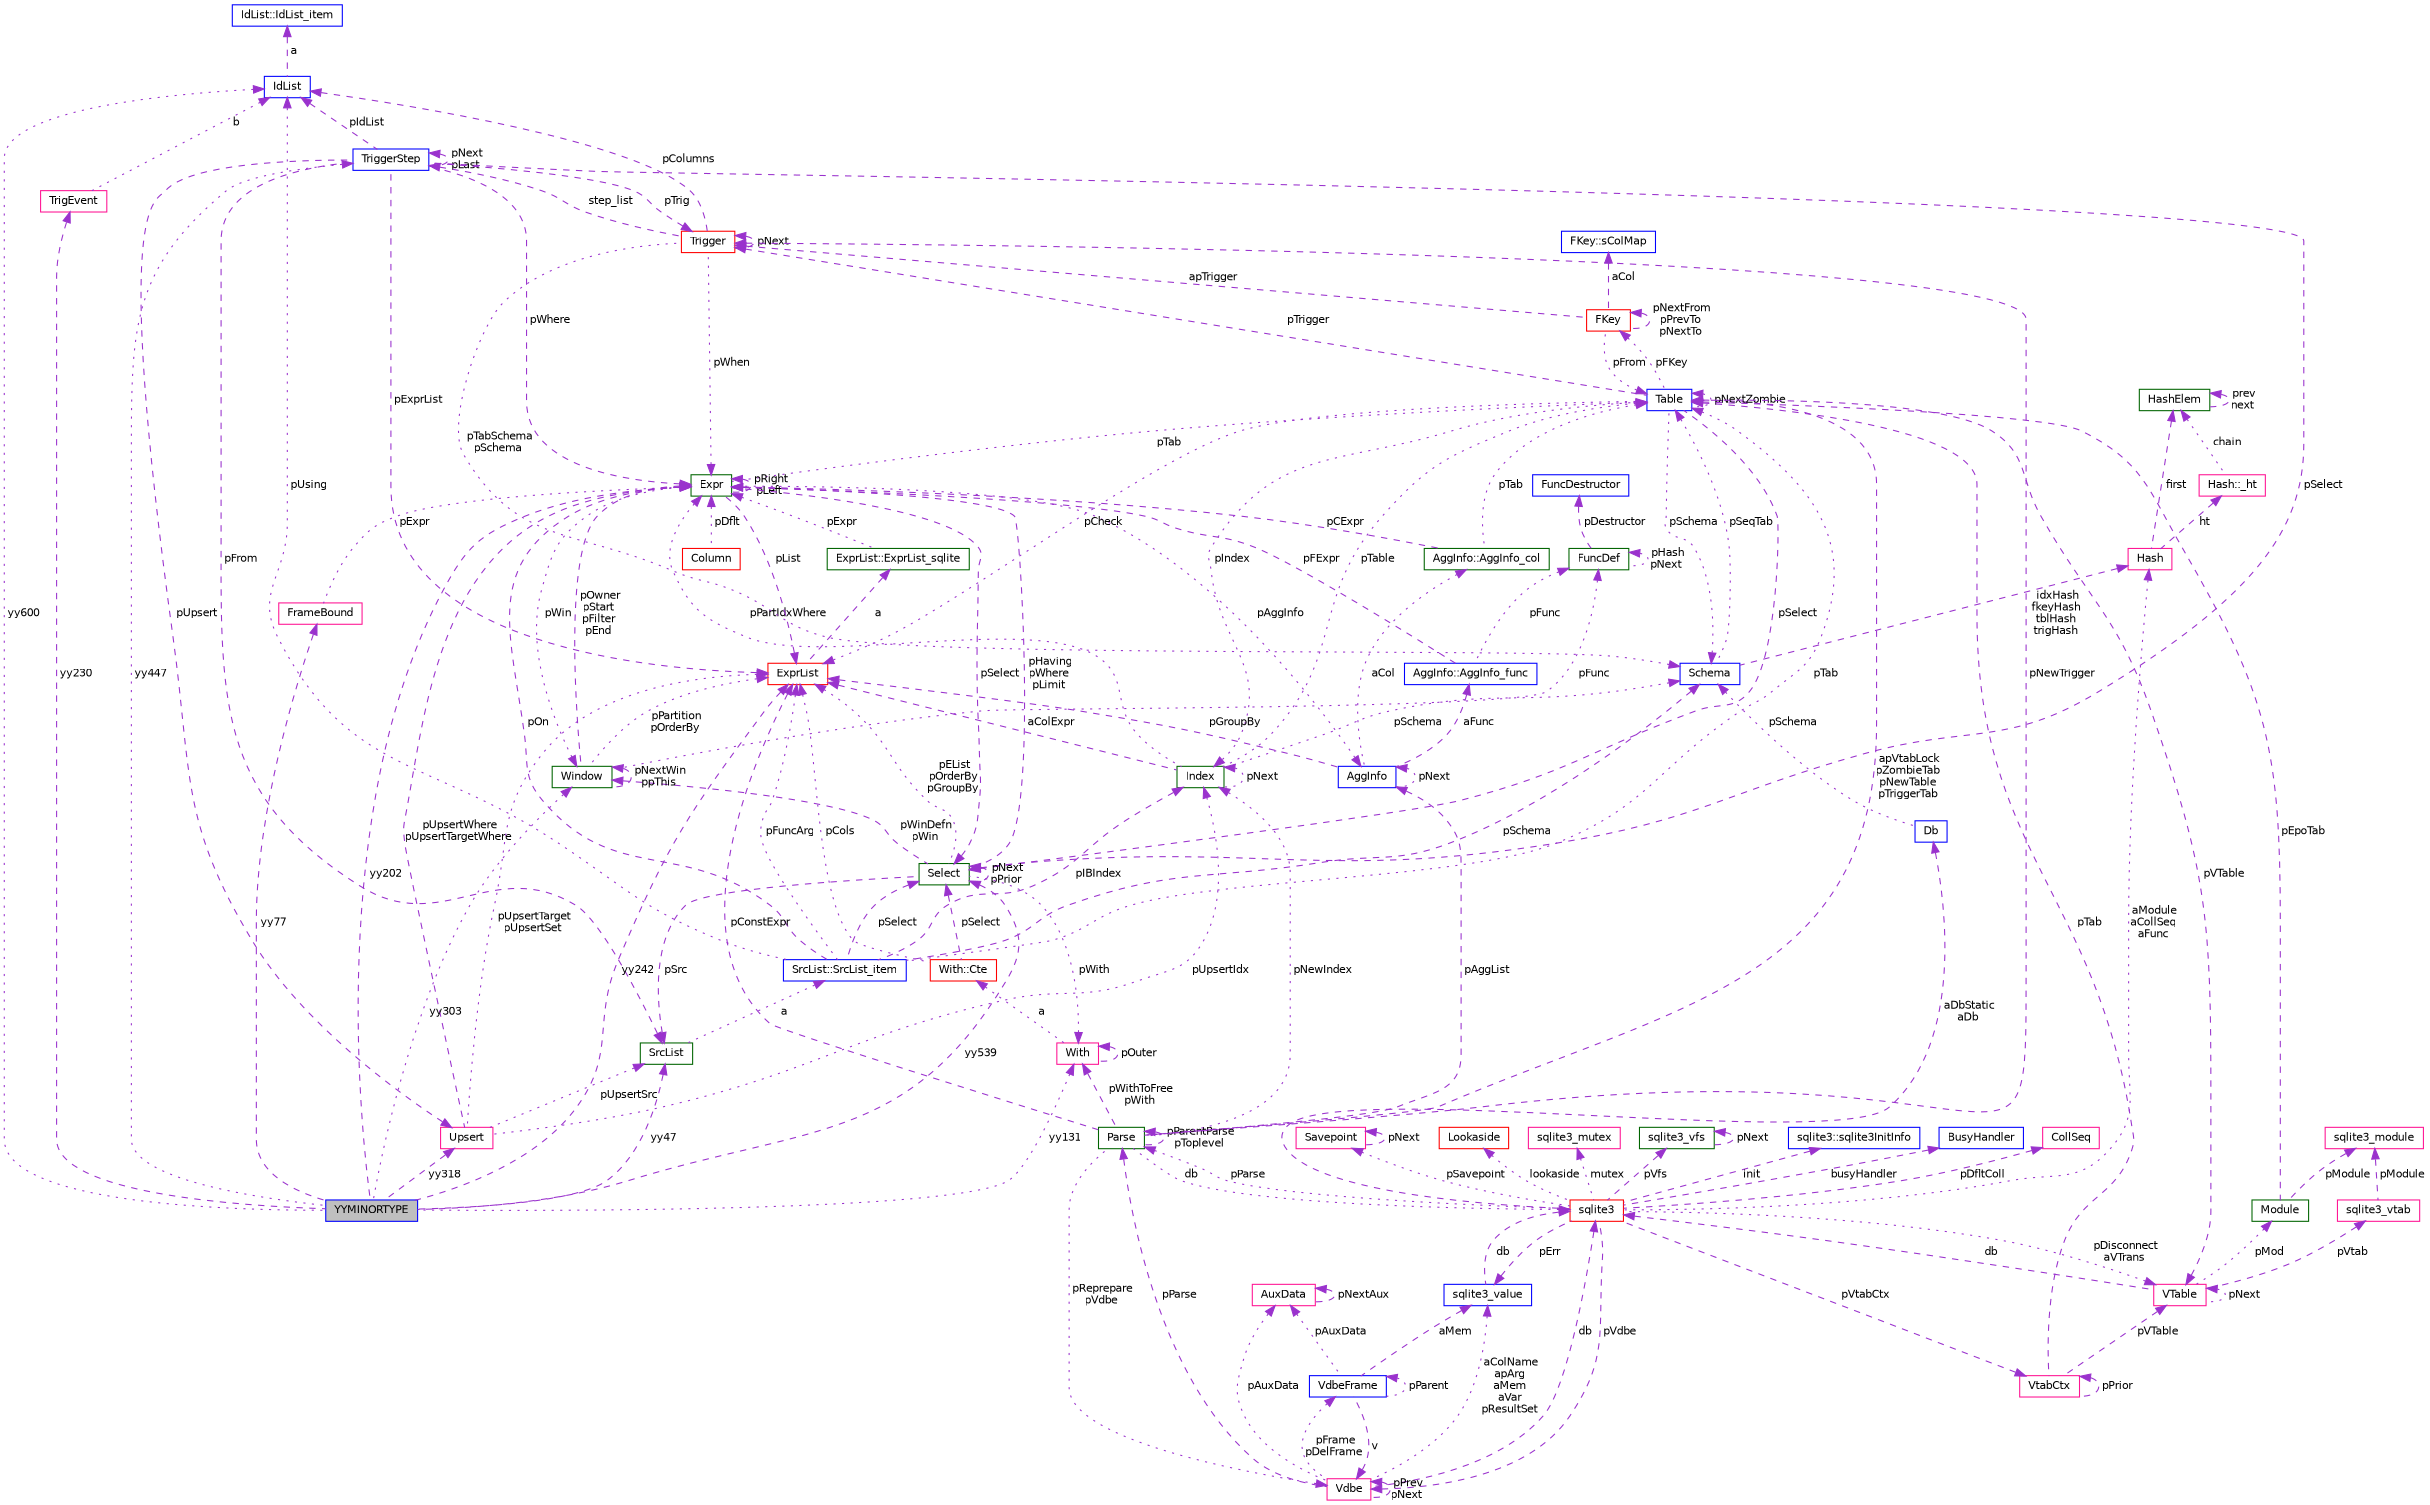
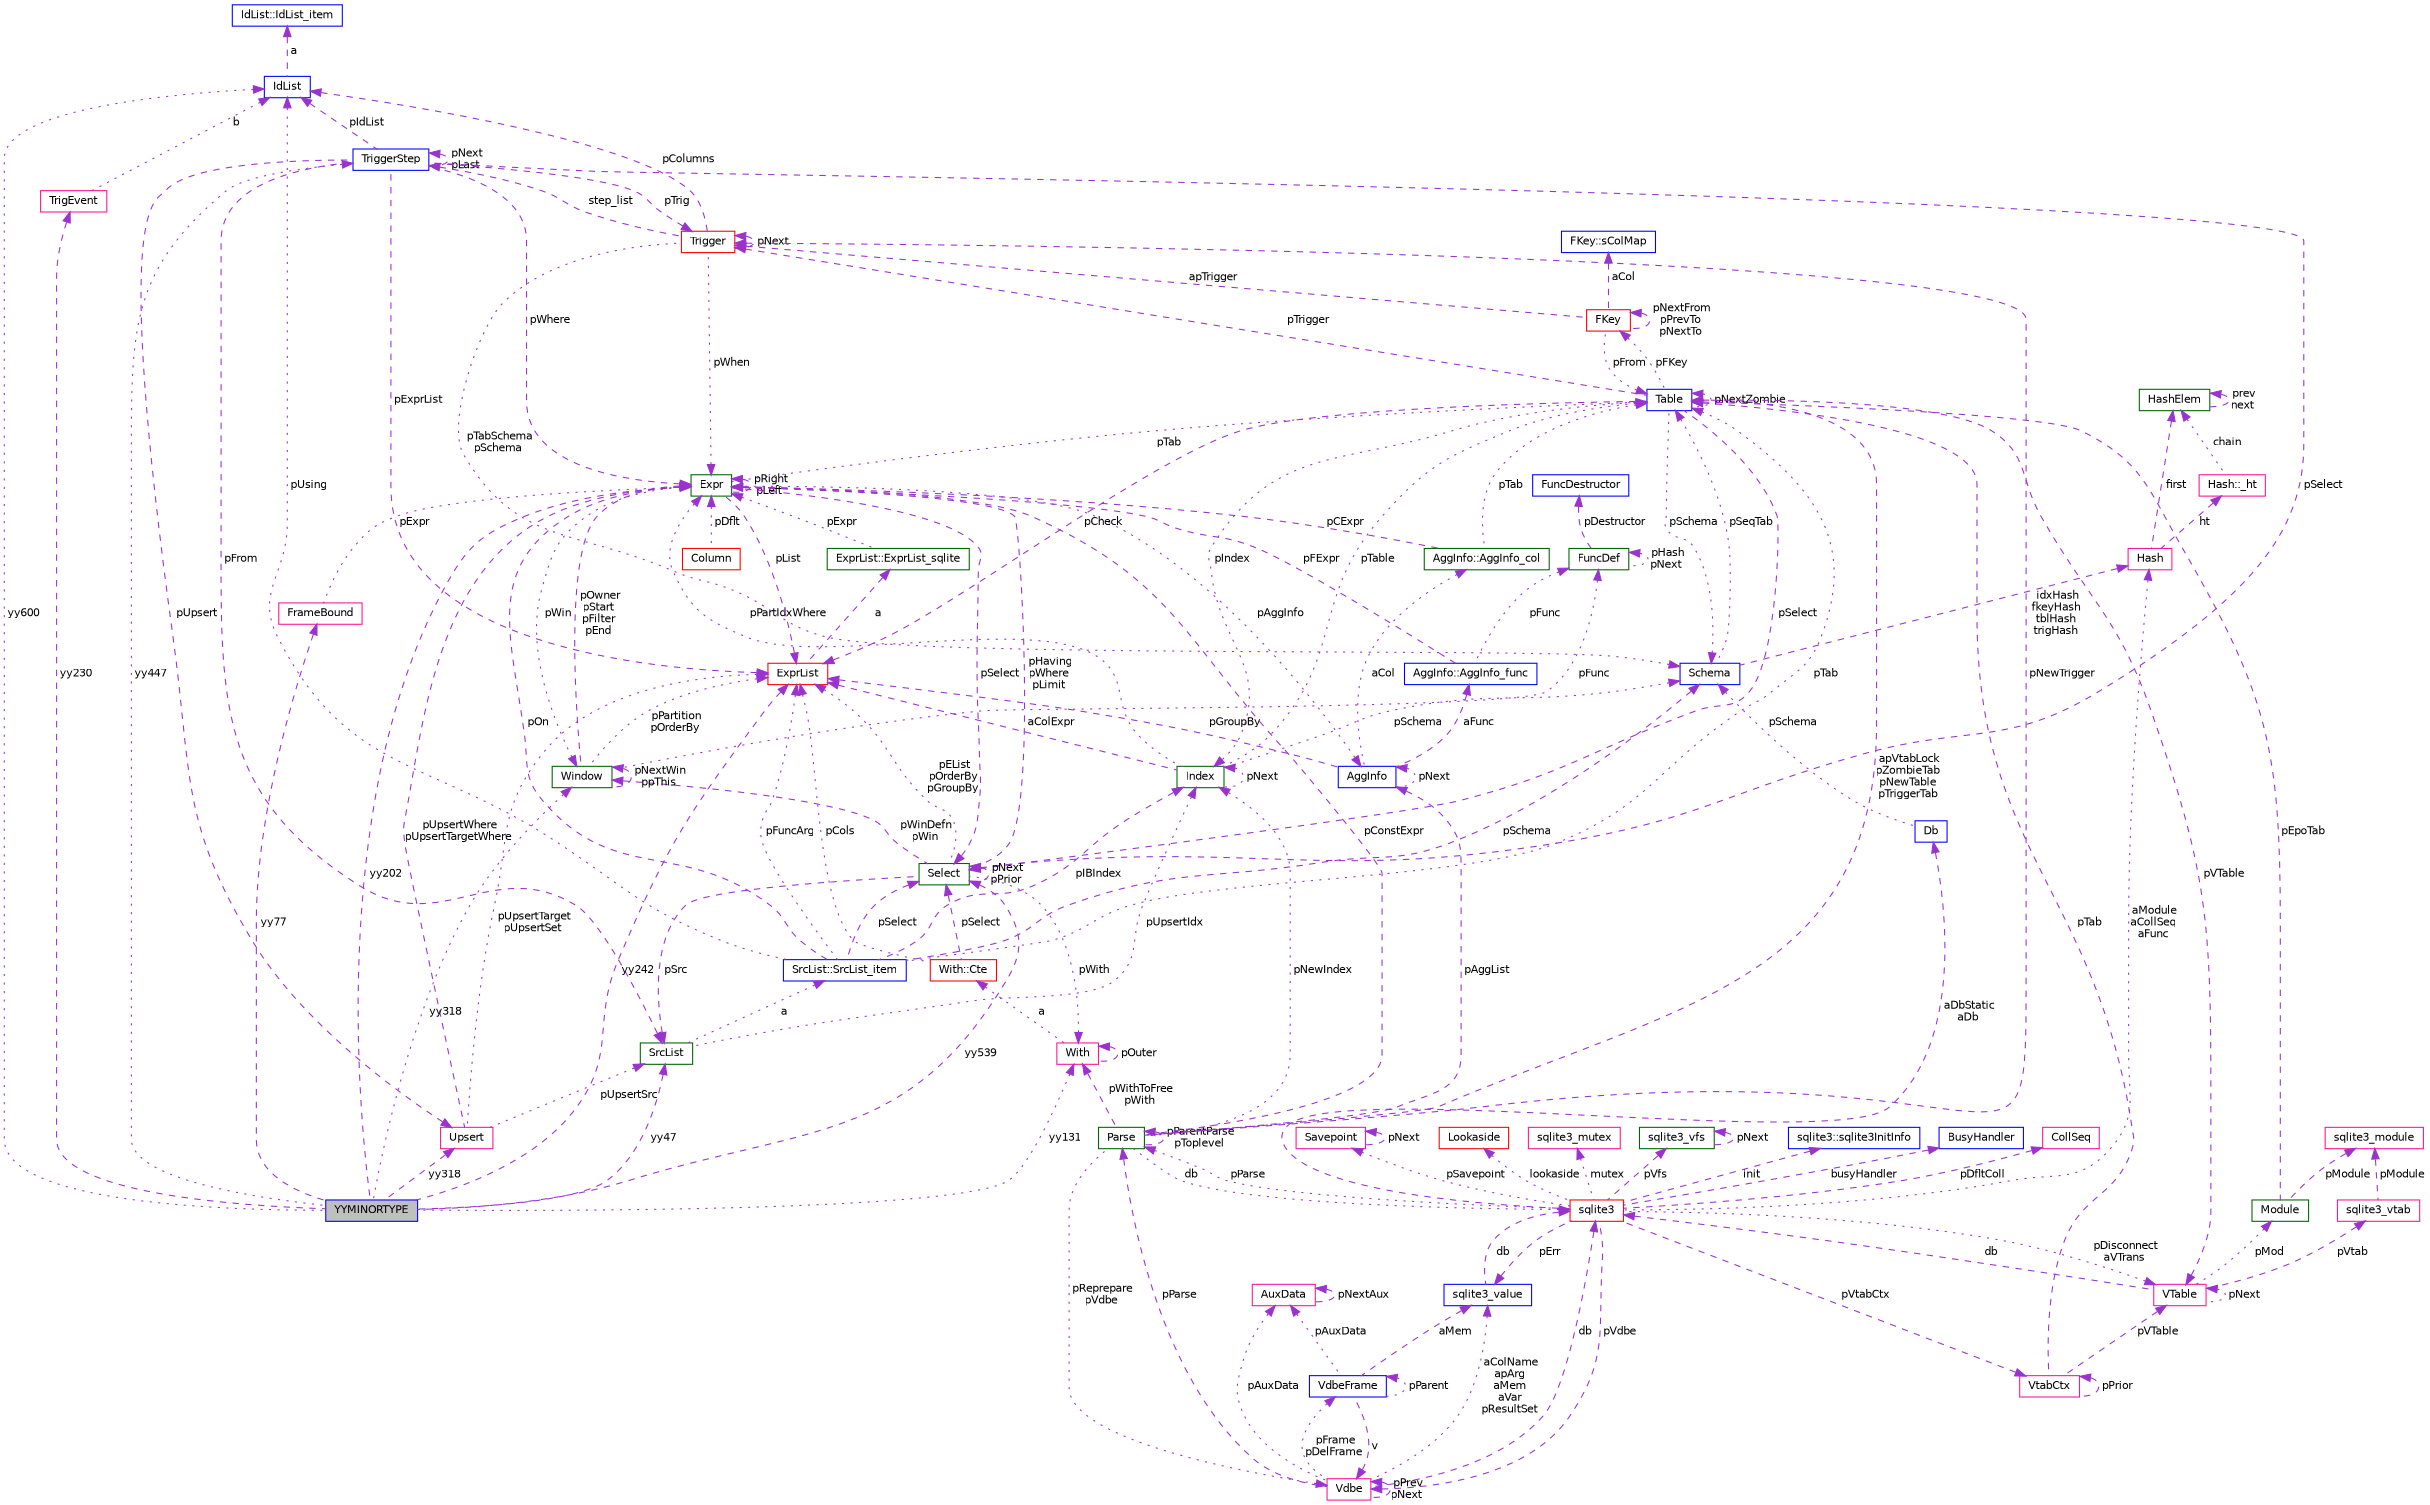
edge "Table" -> "ExprList": style dotted -> dashed
edge "YYMINORTYPE" -> "Window": label " yy303" -> " yy318"
edge "Parse" -> "ExprList": now "Parse" -> "Expr"
edge "Upsert" -> "Index": now "SrcList" -> "Index"
